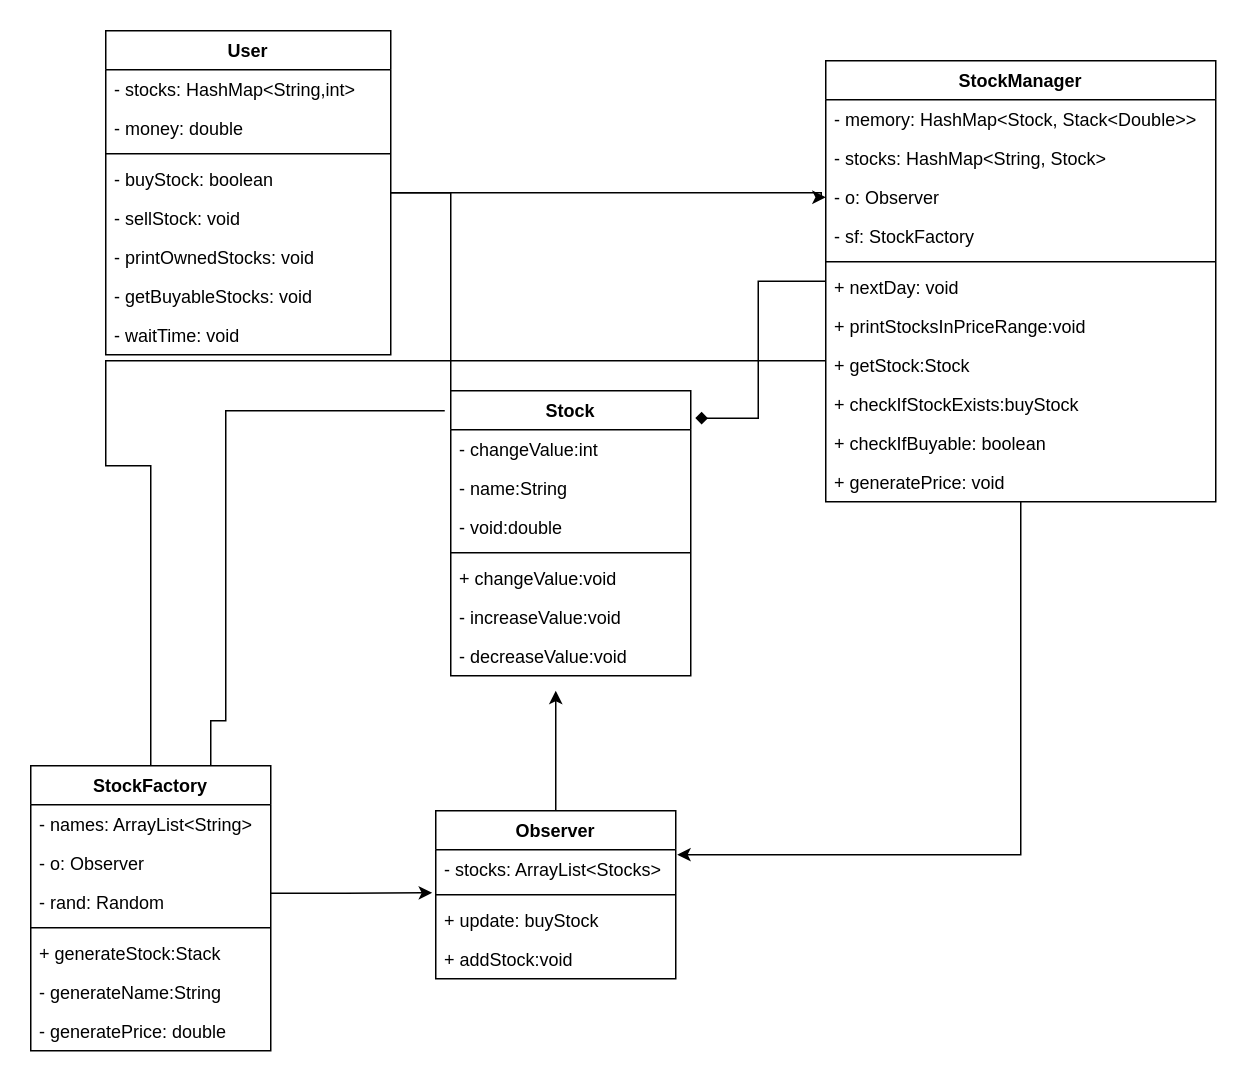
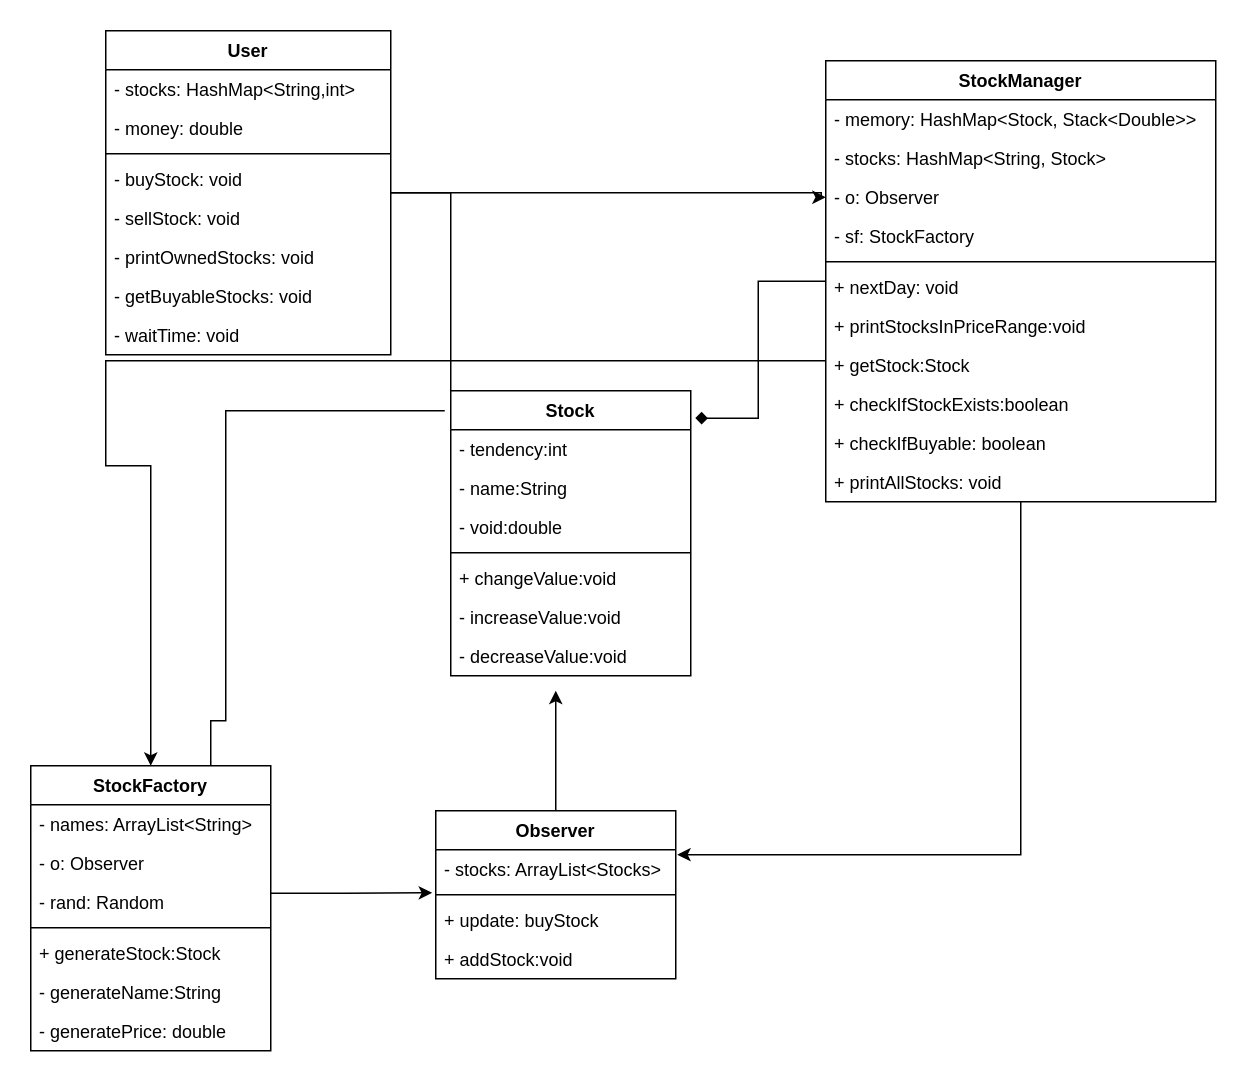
node "- buyStock: boolean": label "- buyStock: boolean" -> "- buyStock: void"
node "+ checkIfStockExists:buyStock": label "+ checkIfStockExists:buyStock" -> "+ checkIfStockExists:boolean"
node "- changeValue:int": label "- changeValue:int" -> "- tendency:int"
node "+ generatePrice: void": label "+ generatePrice: void" -> "+ printAllStocks: void"
edge "StockManager" -- "StockFactory": arrowhead none -> classic
node "+ generateStock:Stack": label "+ generateStock:Stack" -> "+ generateStock:Stock"
